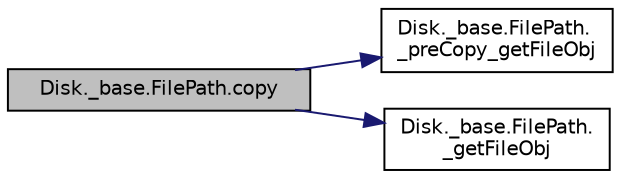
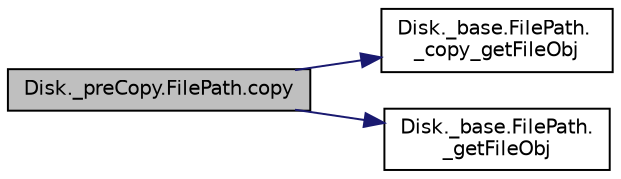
node "Disk._base.FilePath. _preCopy_getFileObj": label "Disk._base.FilePath. _preCopy_getFileObj" -> "Disk._base.FilePath. _copy_getFileObj"
node "Disk._base.FilePath.copy": label "Disk._base.FilePath.copy" -> "Disk._preCopy.FilePath.copy"
